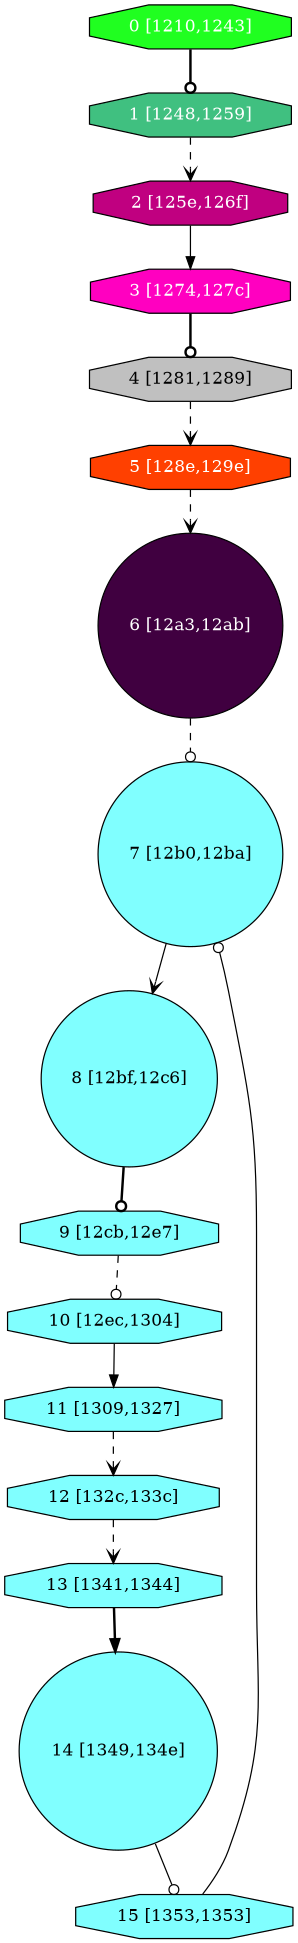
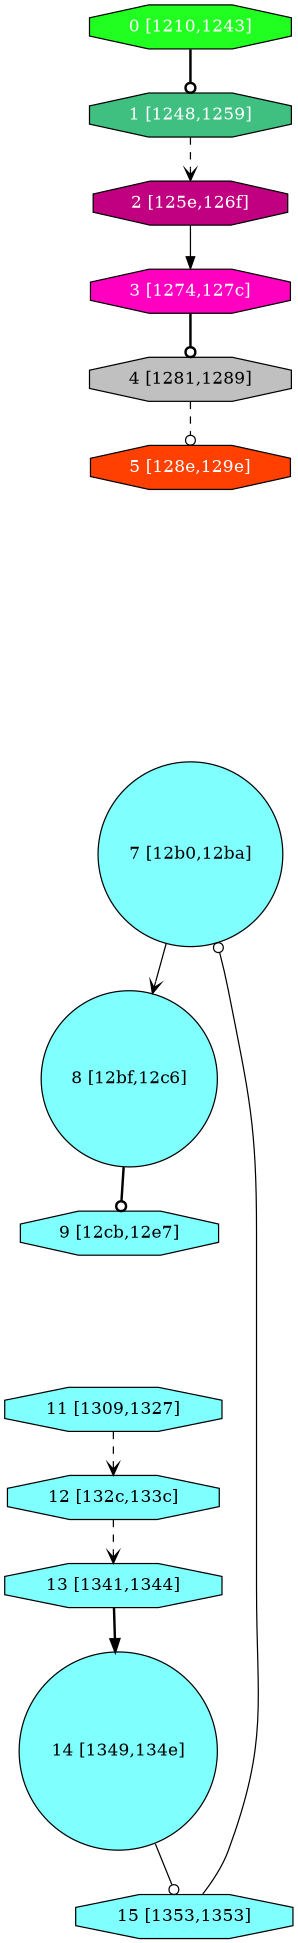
edge "4 [1281,1289]" -> "5 [128e,129e]": arrowhead vee -> odot
node "6 [12a3,12ab]": removed
node "10 [12ec,1304]": removed
